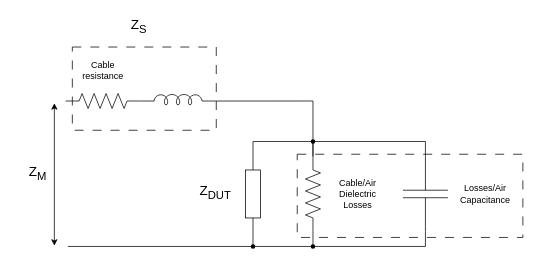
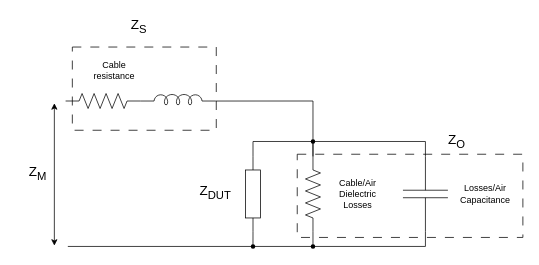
node "Cable resistance": moved (103, 70) -> (114, 70)
node "ZO": added
